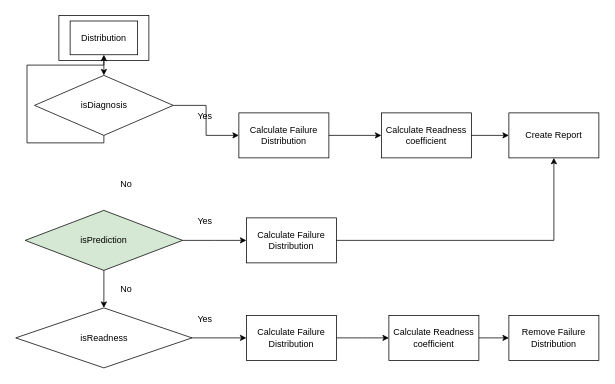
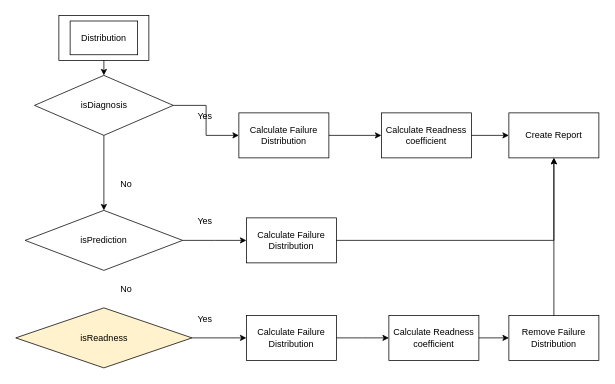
edge "isDiagnosis" -> "Distribution": now "isDiagnosis" -> "isPrediction"
node "isPrediction": fillcolor #d5e8d4 -> #ffffff
edge "Remove Failure Distribution" -> "Create Report": added
edge "isPrediction" -> "isReadness": removed
node "isReadness": fillcolor #ffffff -> #fff2cc
